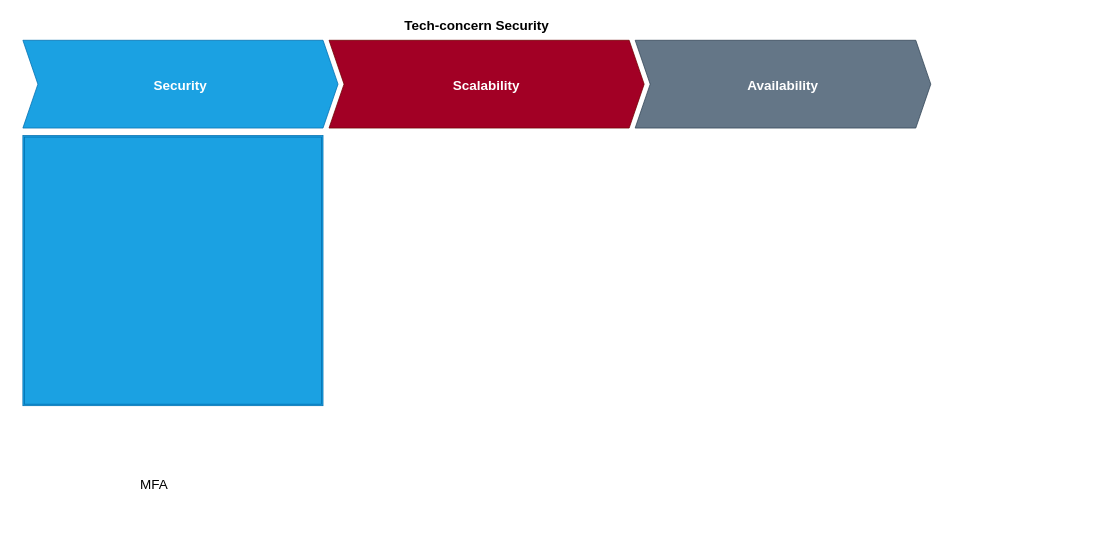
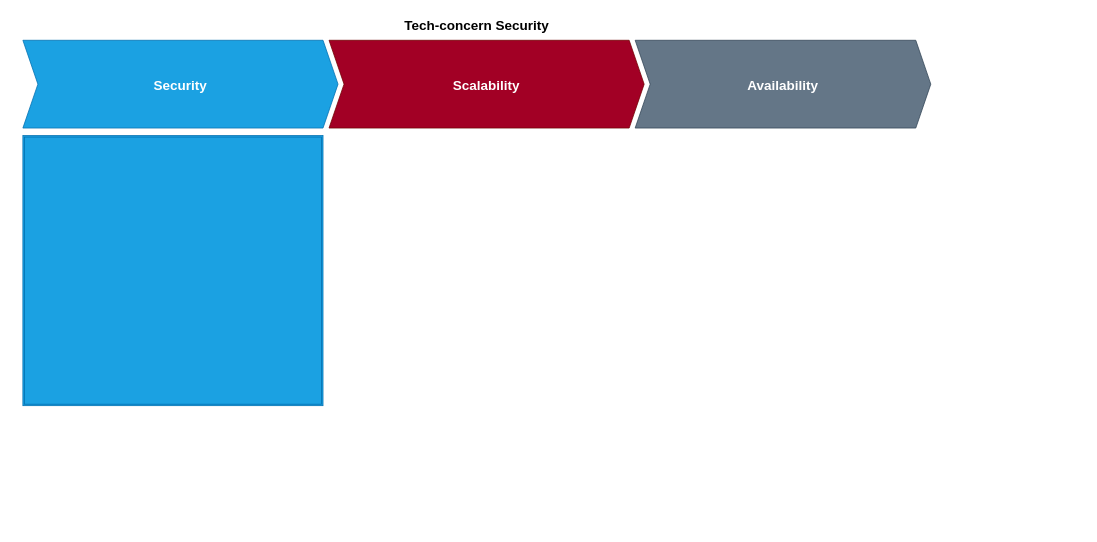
node "MFA": removed
